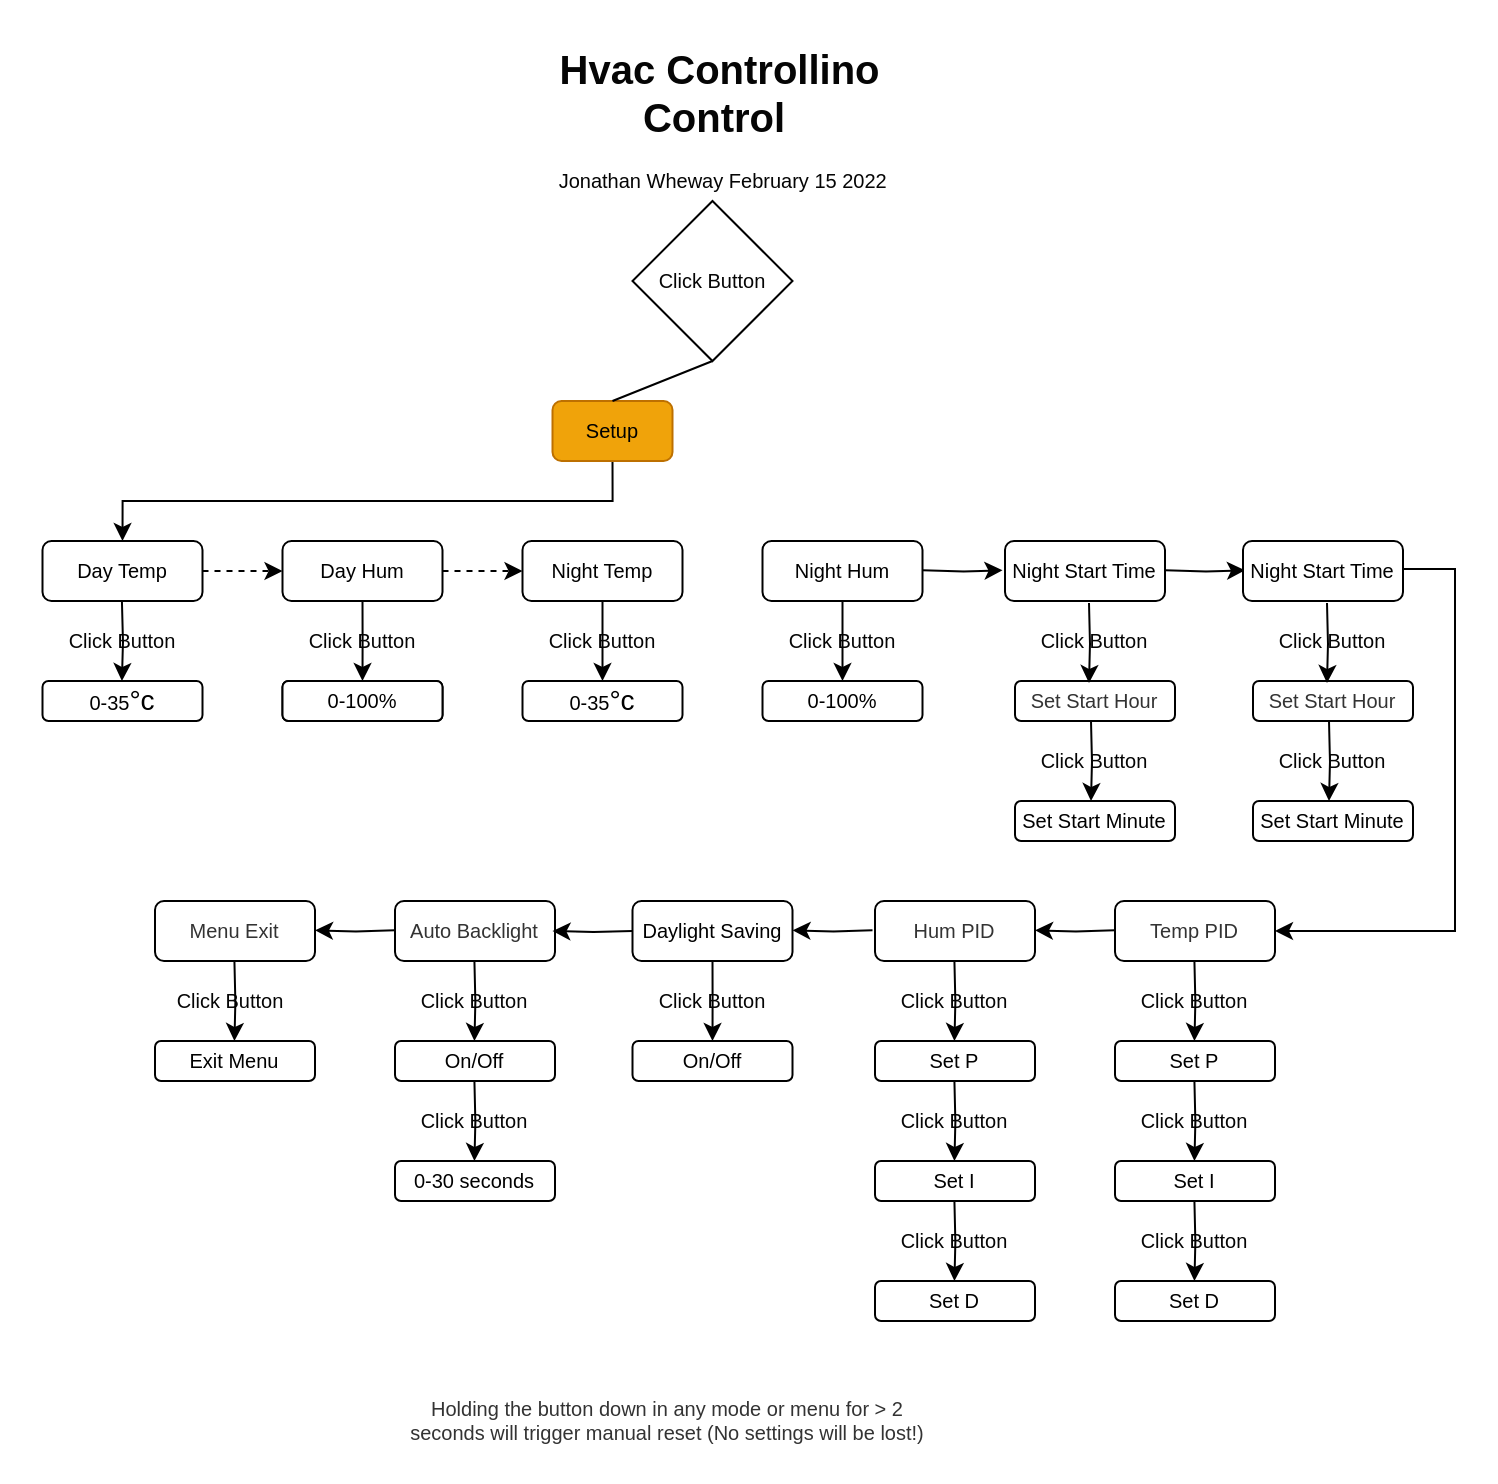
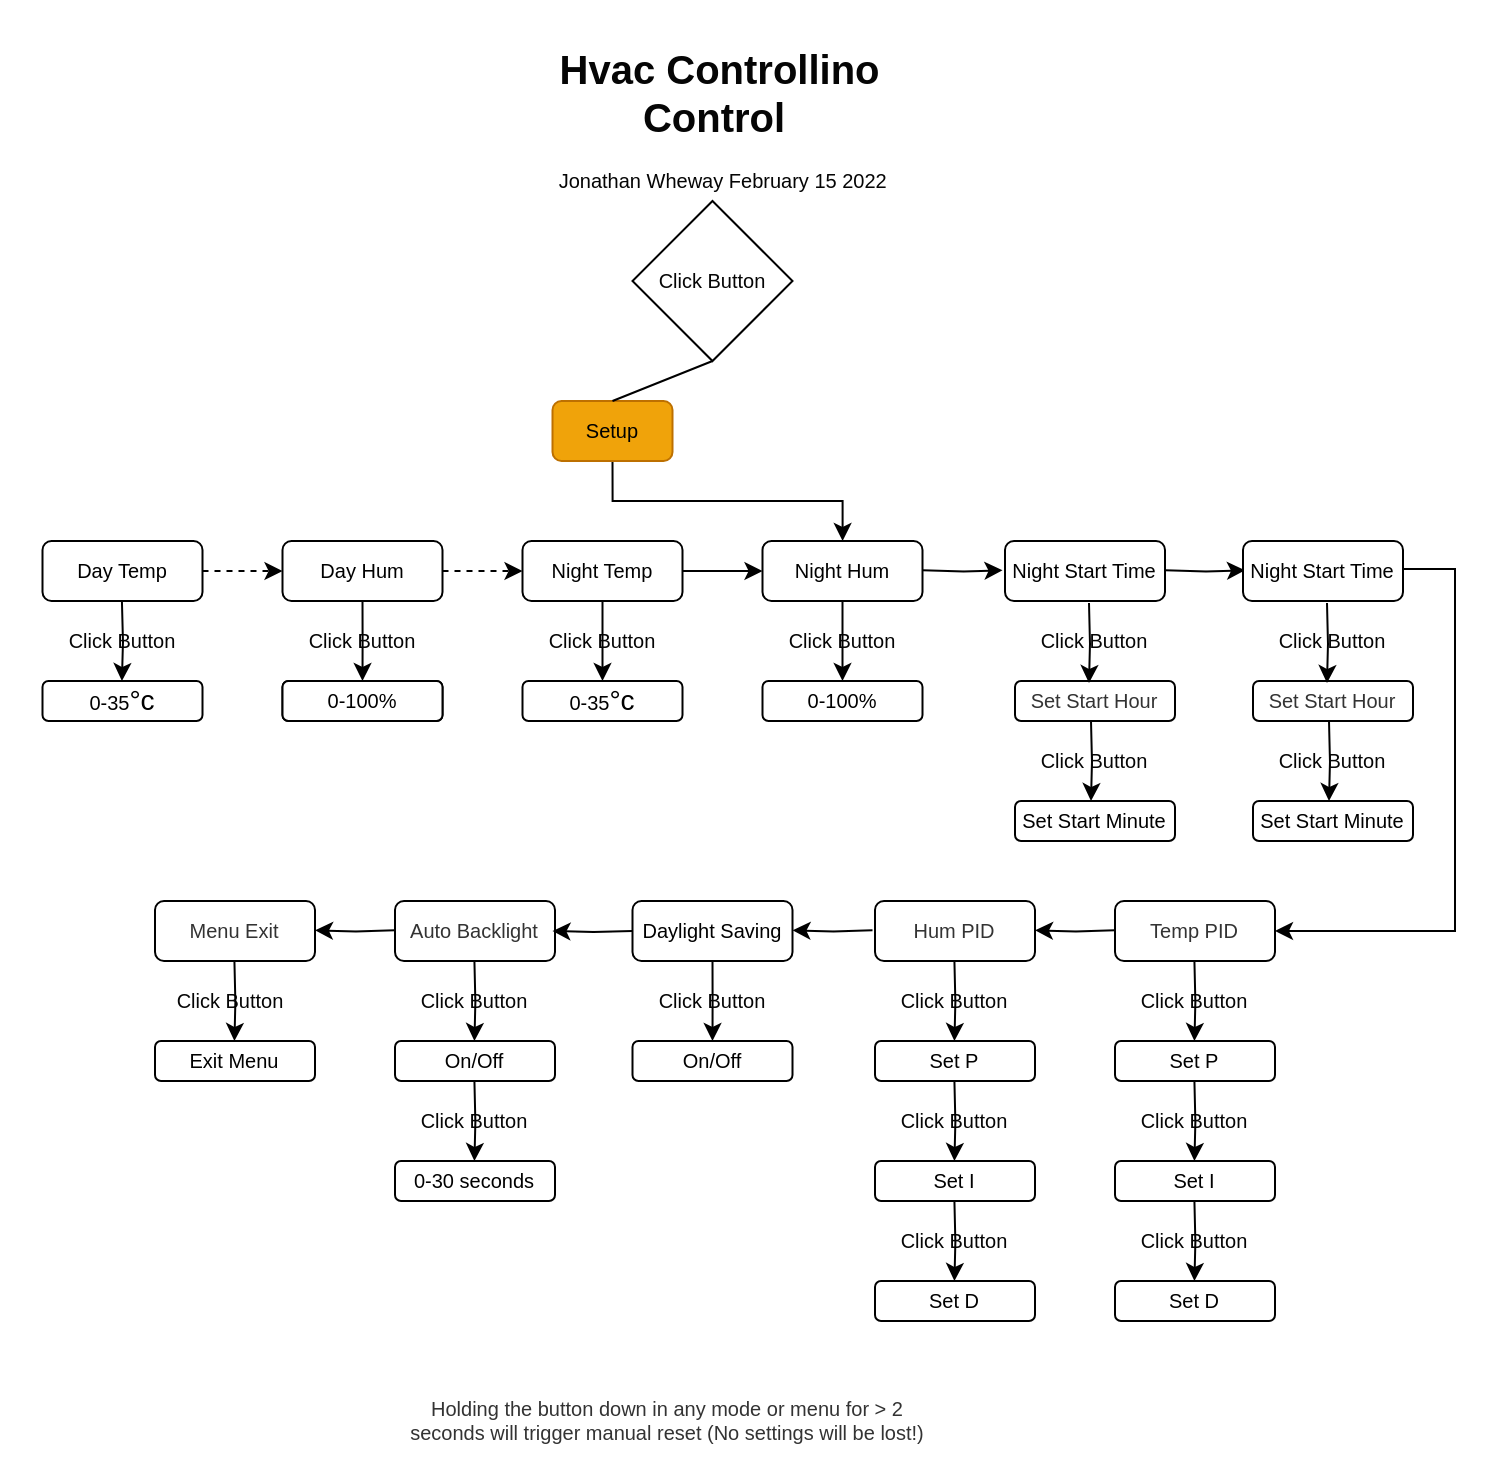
edge "Setup" -> "Day Temp": now "Setup" -> "Night Hum"
edge "Night Temp" -> "Night Hum": added
